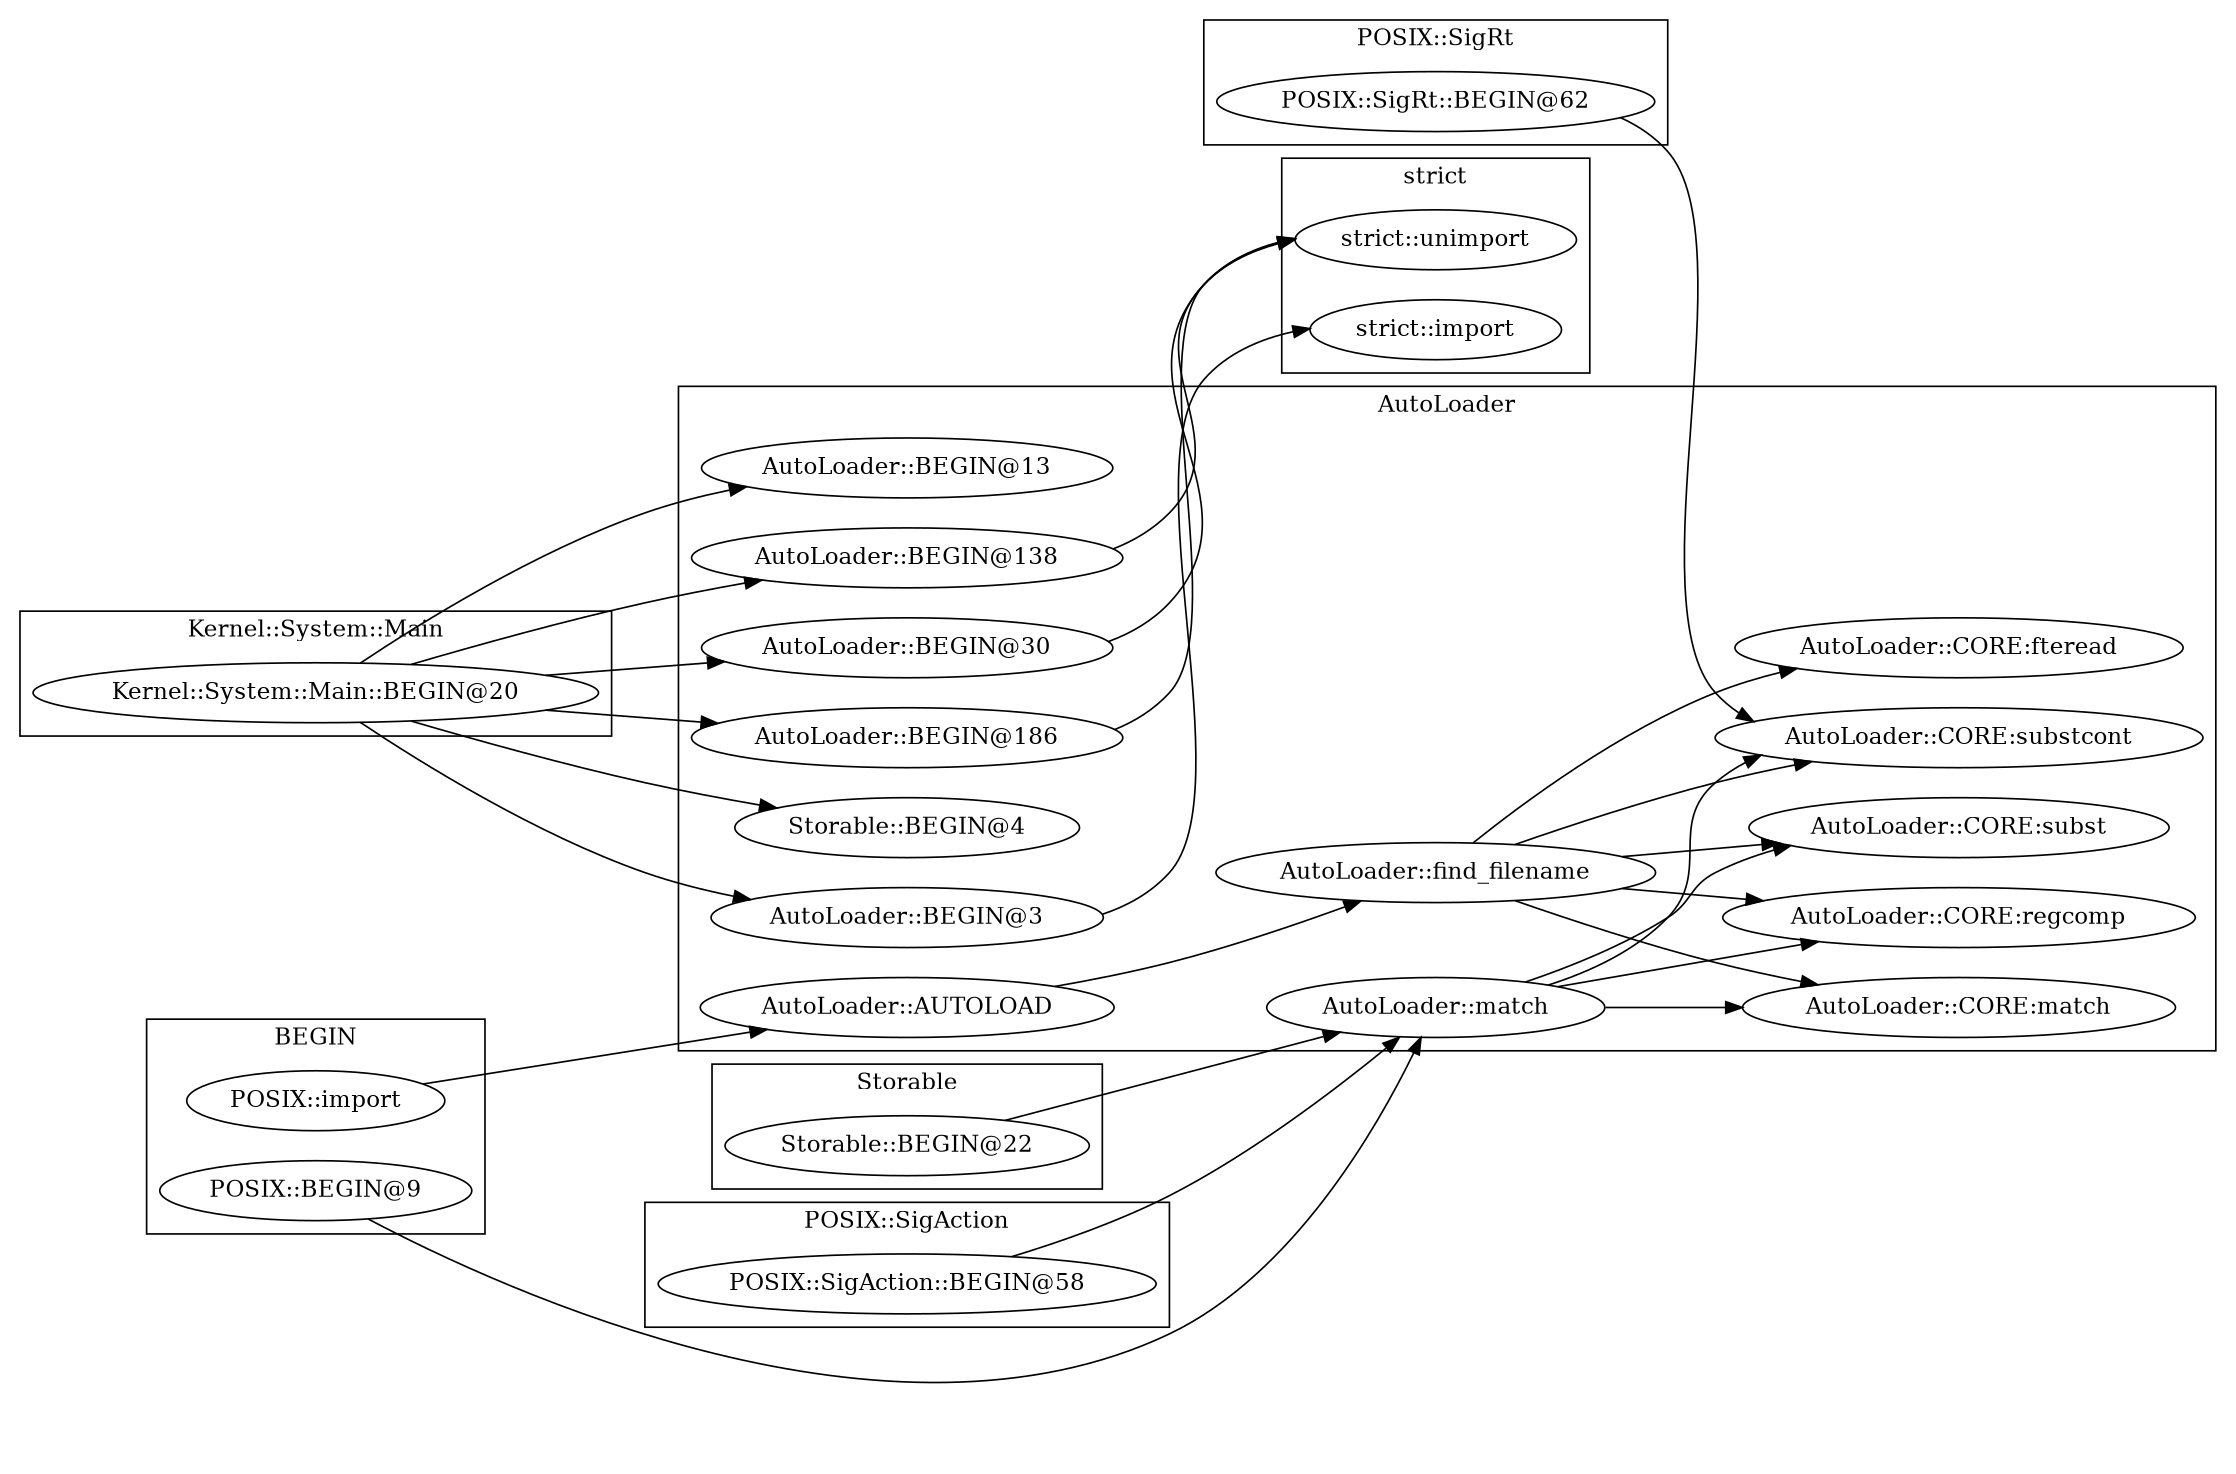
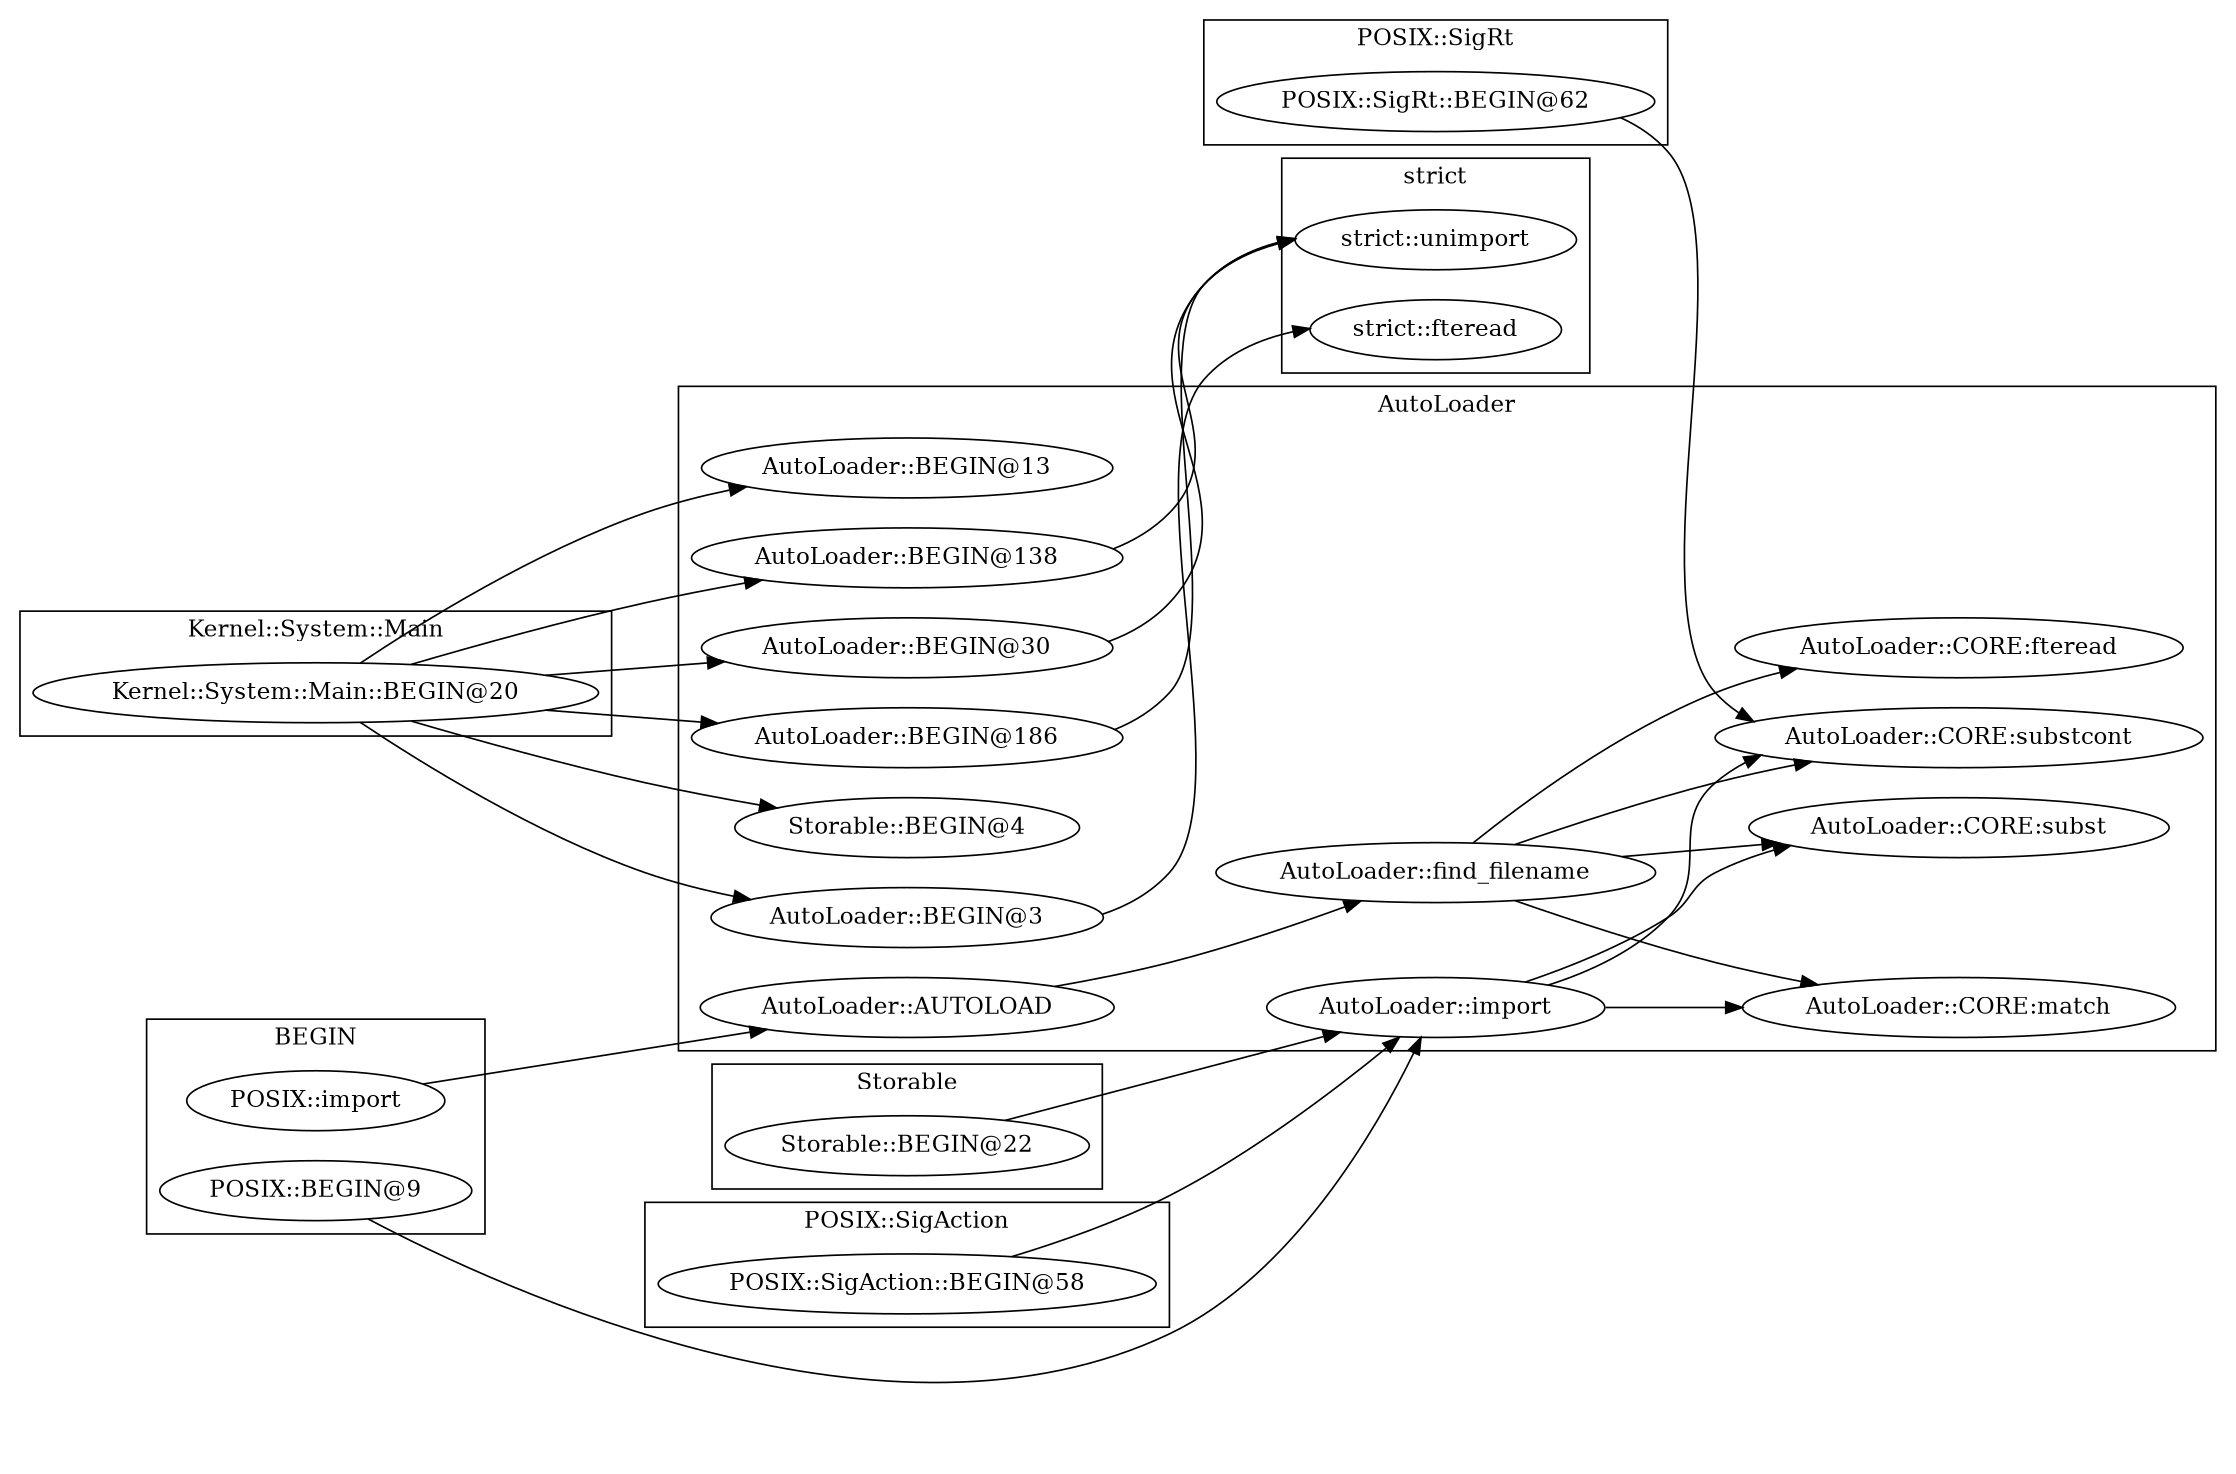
node "strict::import": label "strict::import" -> "strict::fteread"
node "AutoLoader::CORE:regcomp": removed
node "AutoLoader::match": label "AutoLoader::match" -> "AutoLoader::import"
